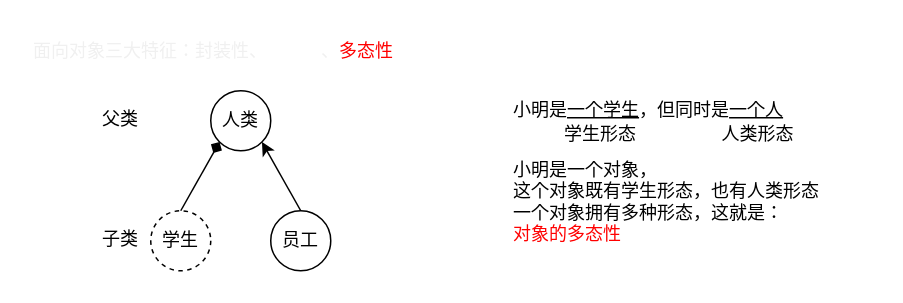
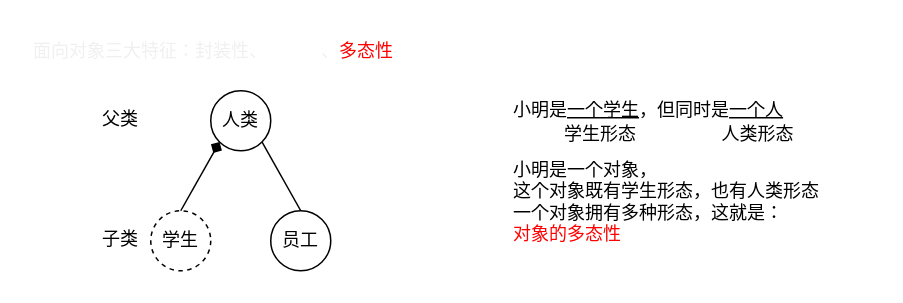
edge "员工" -> "人类": arrowhead classic -> none
